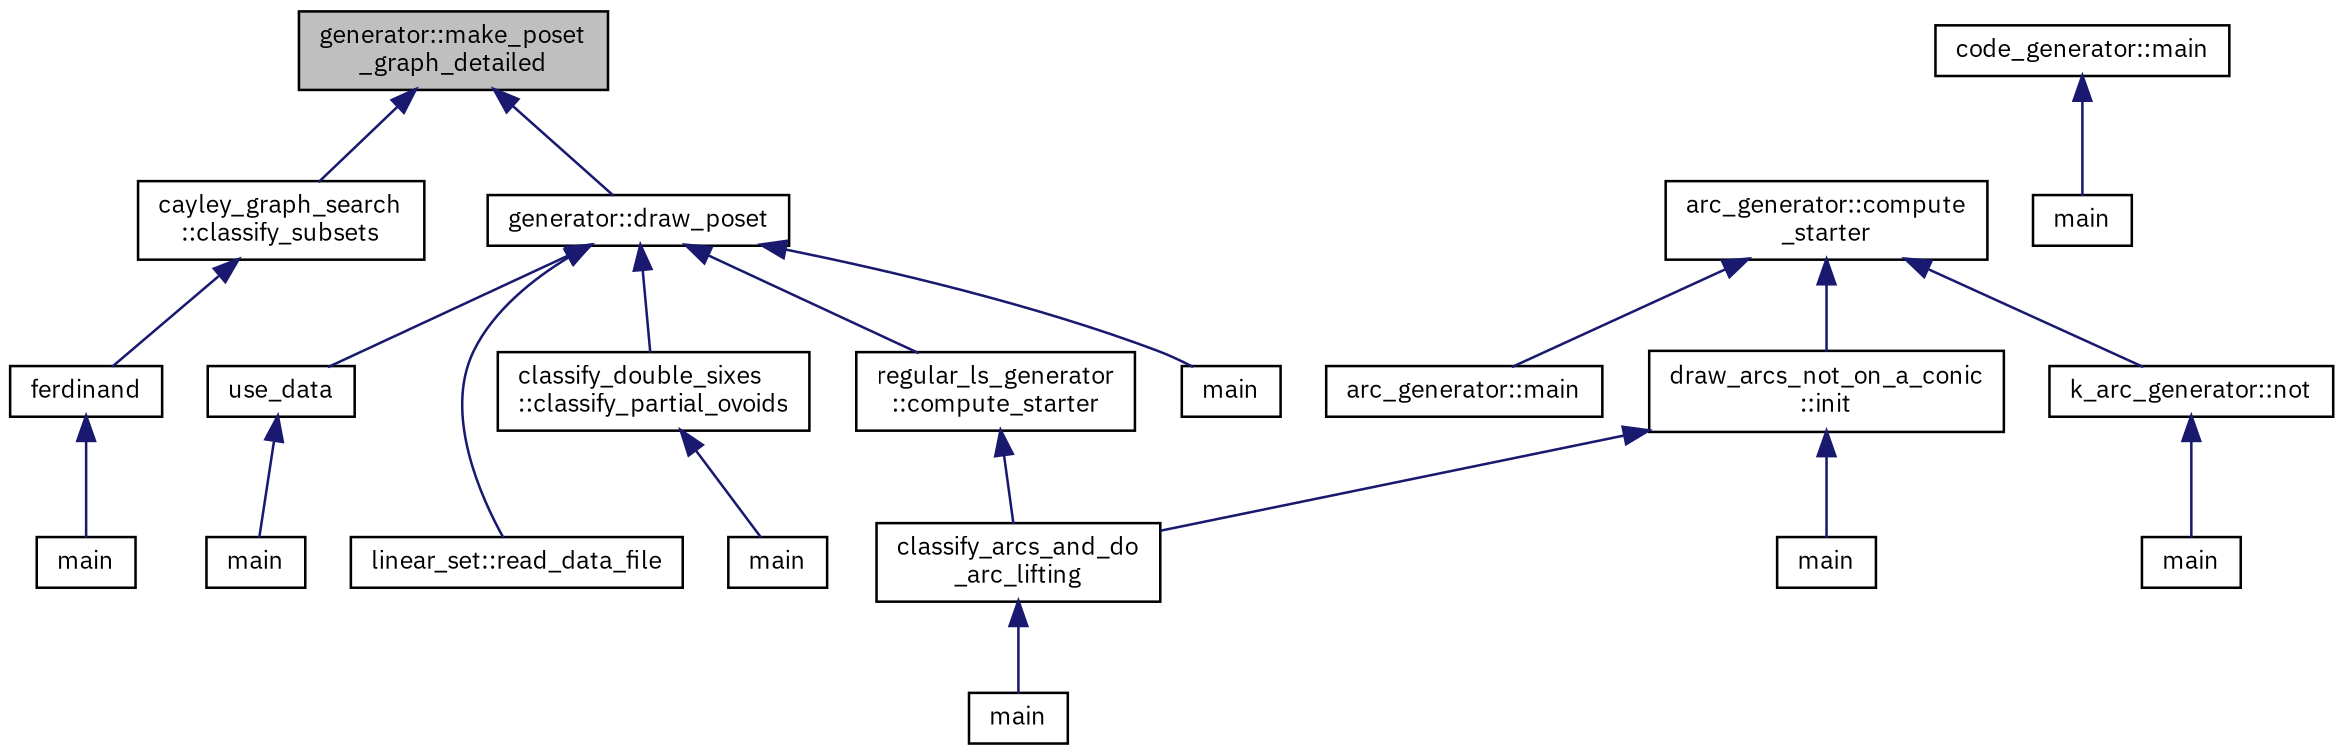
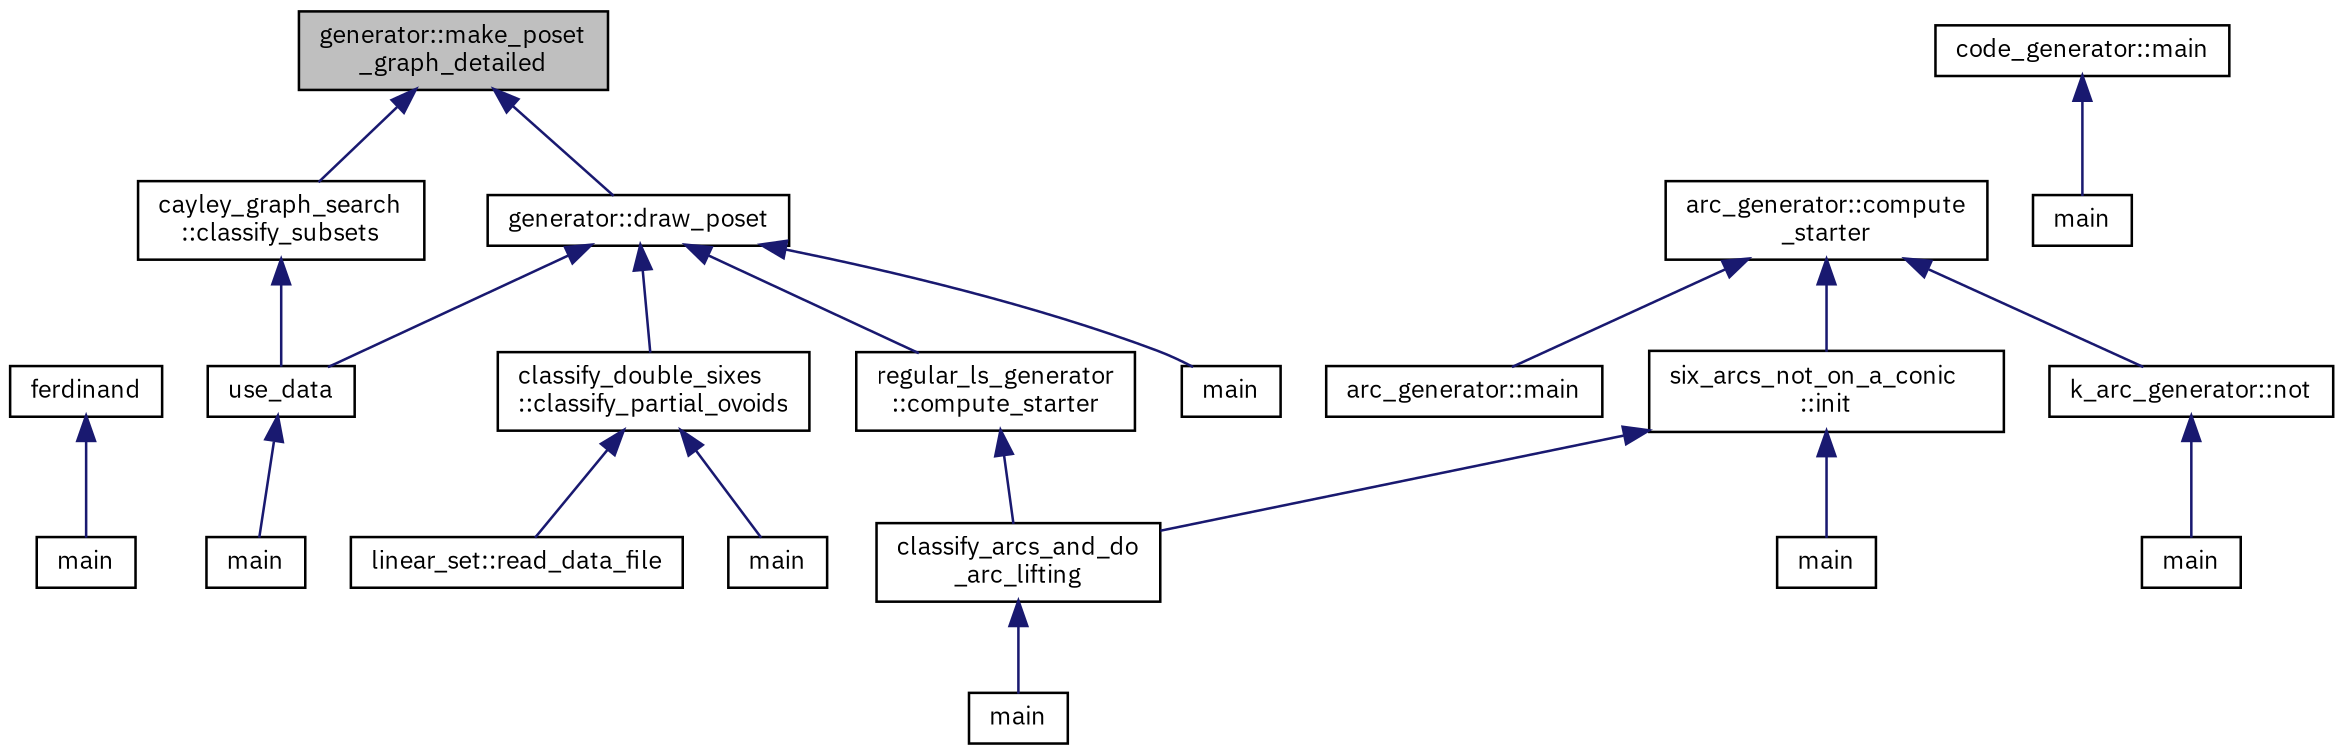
edge "ferdinand" -> "cayley_graph_search ::classify_subsets": now "use_data" -> "cayley_graph_search ::classify_subsets"
edge "linear_set::read_data_file" -> "generator::draw_poset": now "linear_set::read_data_file" -> "classify_double_sixes ::classify_partial_ovoids"
node "draw_arcs_not_on_a_conic ::init": label "draw_arcs_not_on_a_conic ::init" -> "six_arcs_not_on_a_conic ::init"
